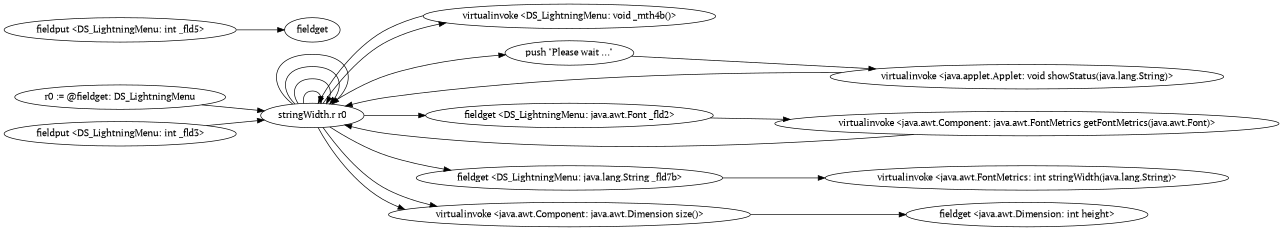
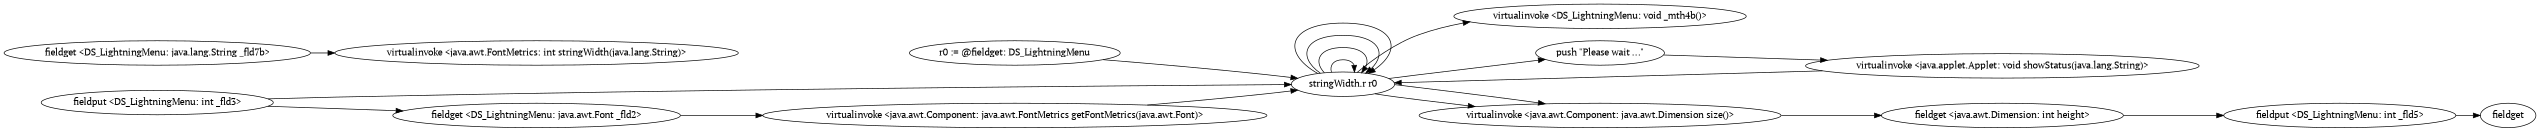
edge "virtualinvoke <DS_LightningMenu: void _mth4b()>" -> "stringWidth.r r0": removed
edge "stringWidth.r r0" -> "fieldget <DS_LightningMenu: java.awt.Font _fld2>": now "fieldput <DS_LightningMenu: int _fld3>" -> "fieldget <DS_LightningMenu: java.awt.Font _fld2>"
edge "fieldget <java.awt.Dimension: int height>" -> "fieldput <DS_LightningMenu: int _fld5>": added
edge "stringWidth.r r0" -> "fieldget <DS_LightningMenu: java.lang.String _fld7b>": removed
